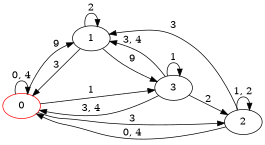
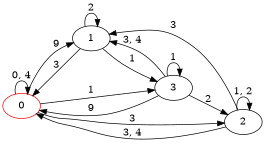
edge "1" -> "3": label "9" -> "1"
edge "3" -> "0": label "3, 4" -> "9"
edge "2" -> "0": label "0, 4" -> "3, 4"
